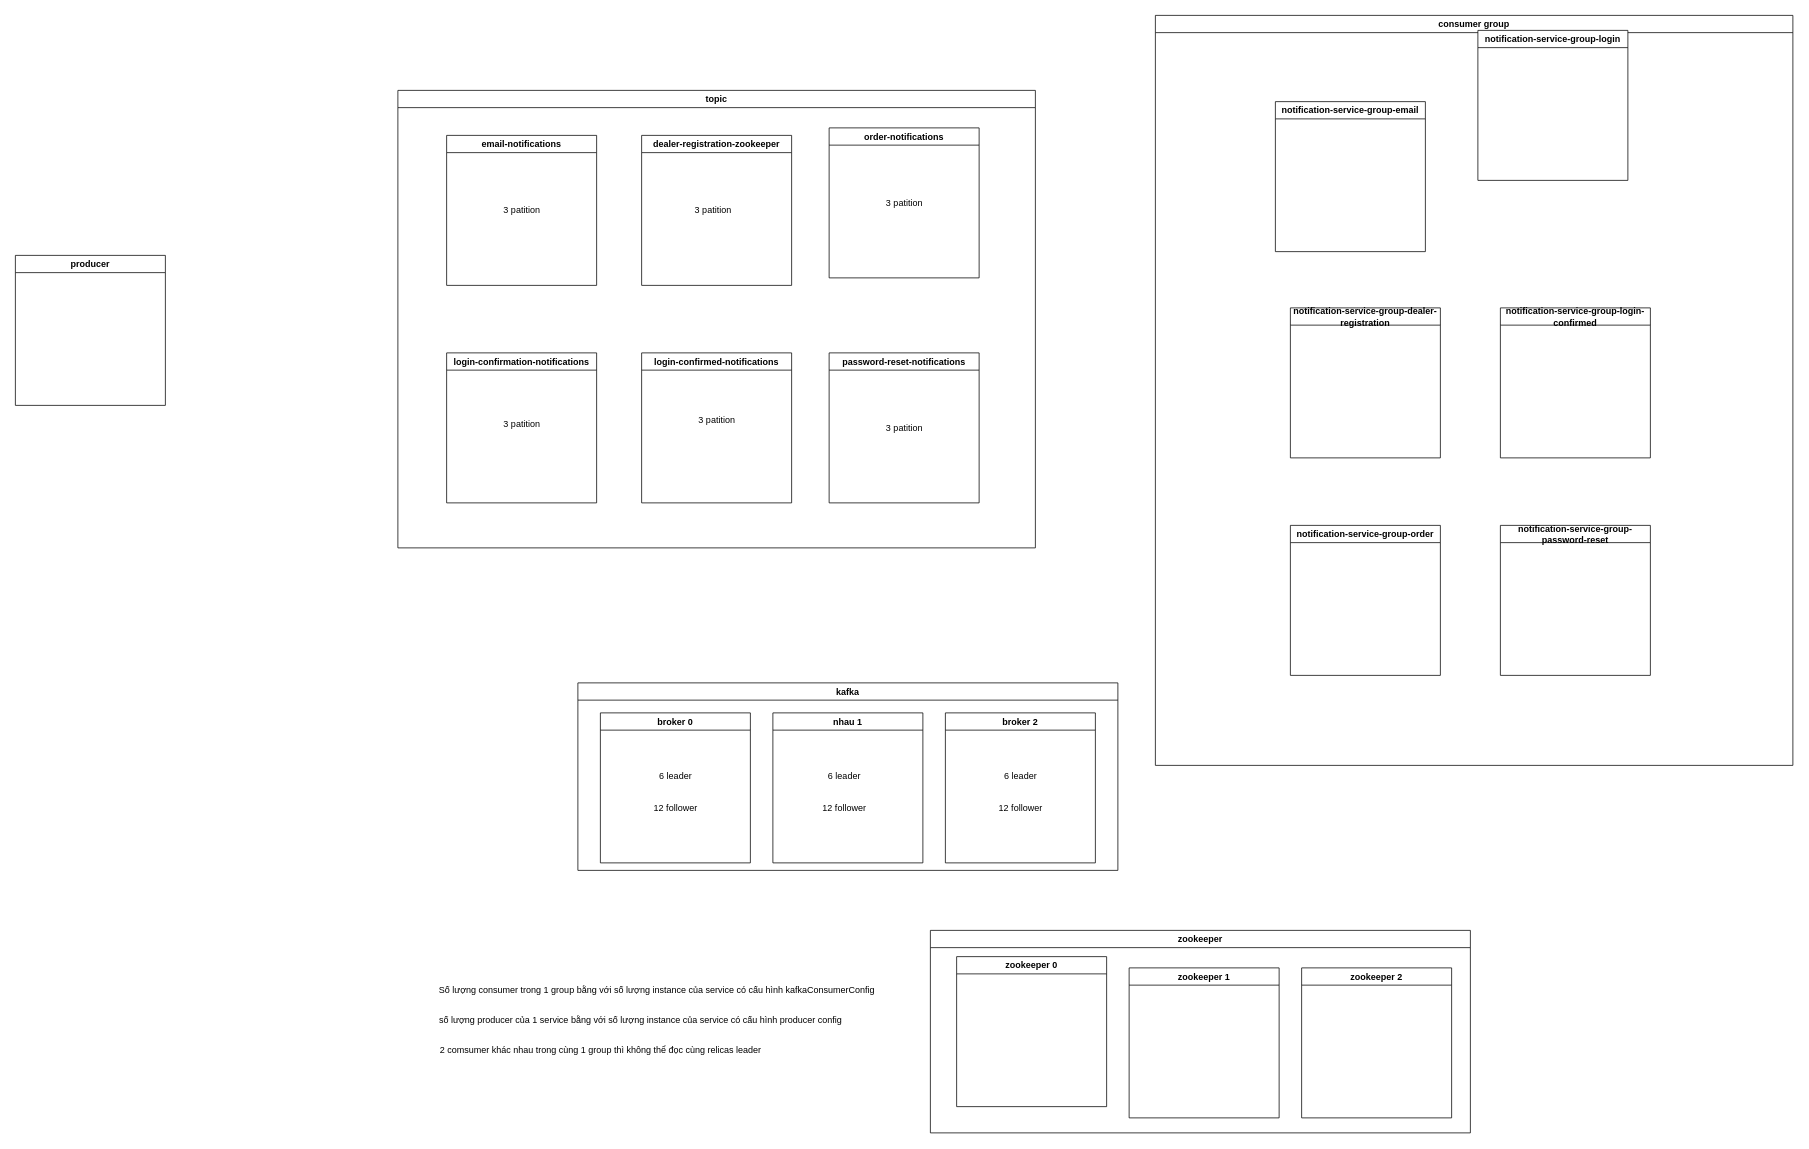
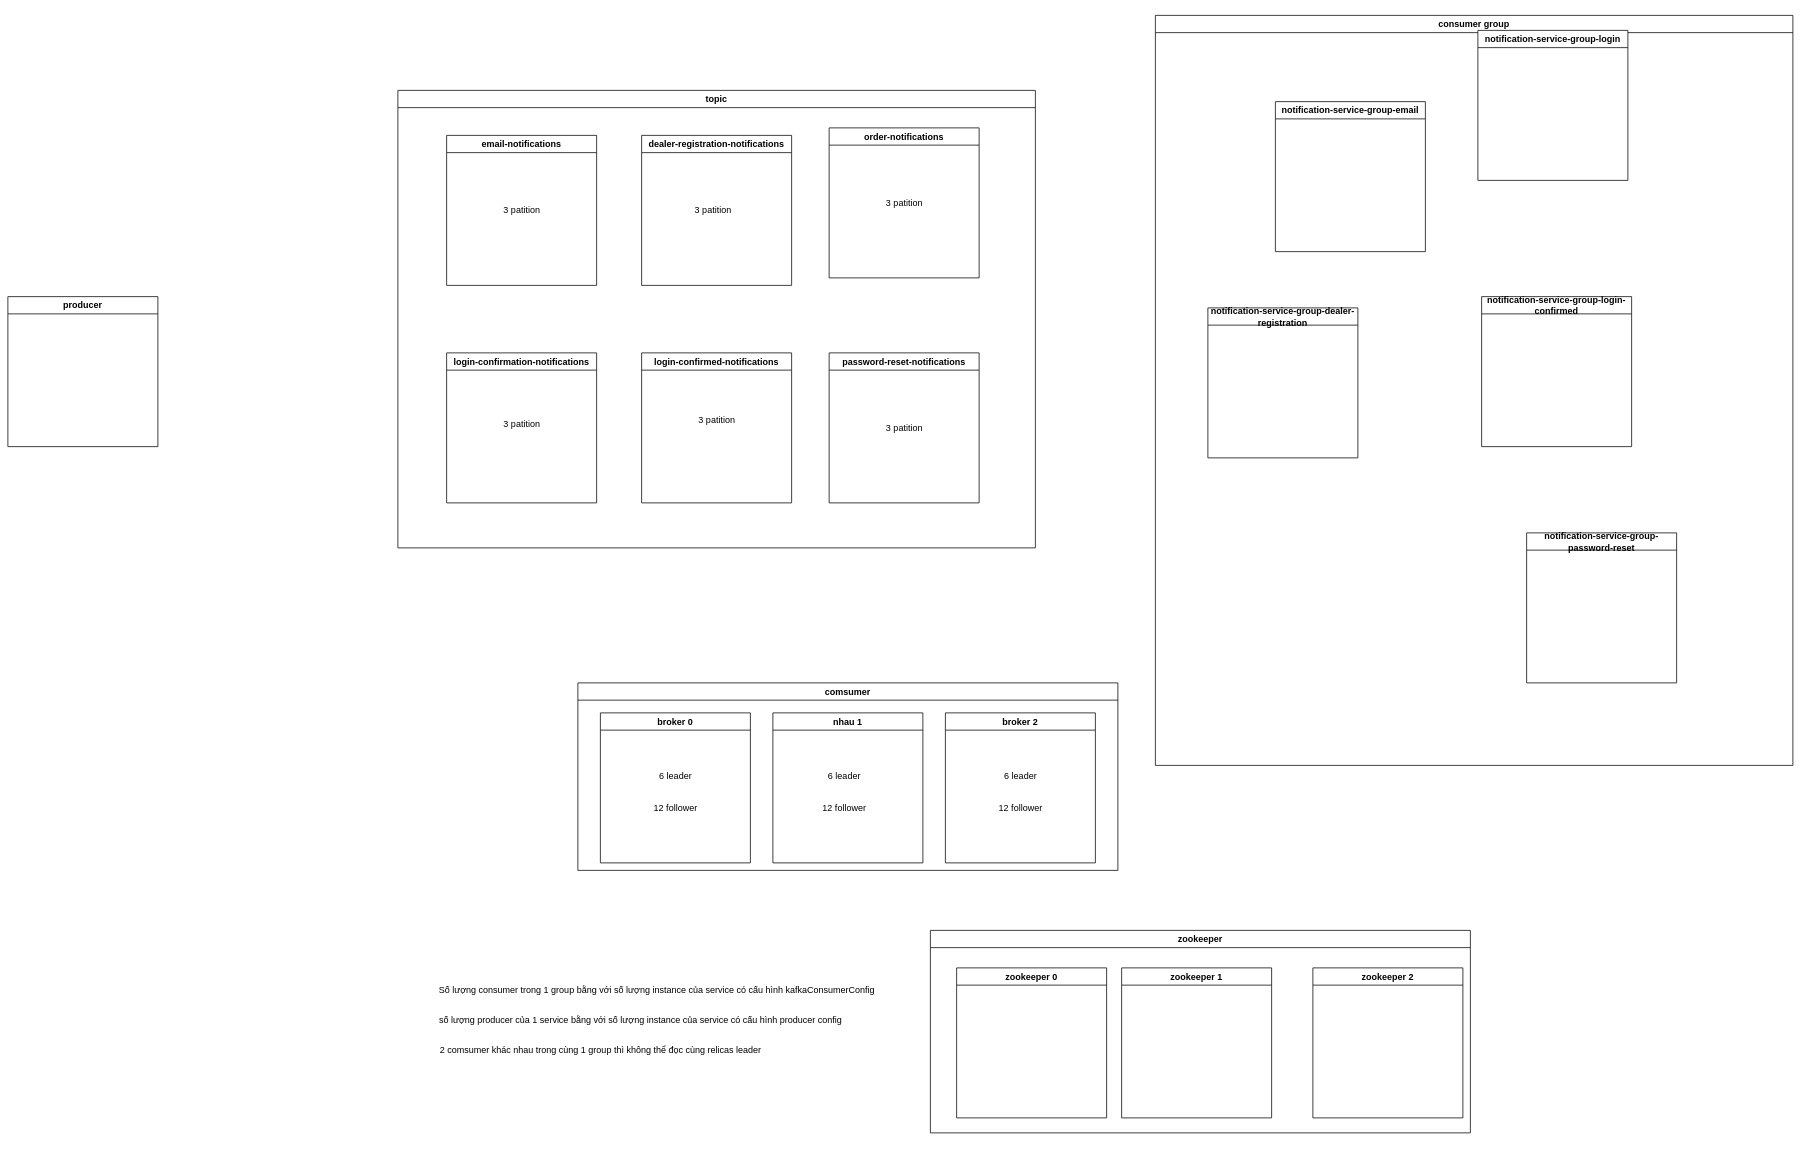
node "dealer-registration-zookeeper": label "dealer-registration-zookeeper" -> "dealer-registration-notifications"
node "producer": moved (90, 330) -> (83, 372)
node "notification-service-group-dealer-registration": moved (1365, 383) -> (1283, 383)
node "notification-service-group-login-confirmed": moved (1575, 383) -> (1557, 372)
node "notification-service-group-order": removed
node "notification-service-group-password-reset": moved (1575, 600) -> (1602, 608)
node "kafka": label "kafka" -> "comsumer"
node "zookeeper 0": moved (1032, 1032) -> (1032, 1043)
node "zookeeper 1": moved (1204, 1043) -> (1197, 1043)
node "zookeeper 2": moved (1377, 1043) -> (1388, 1043)
